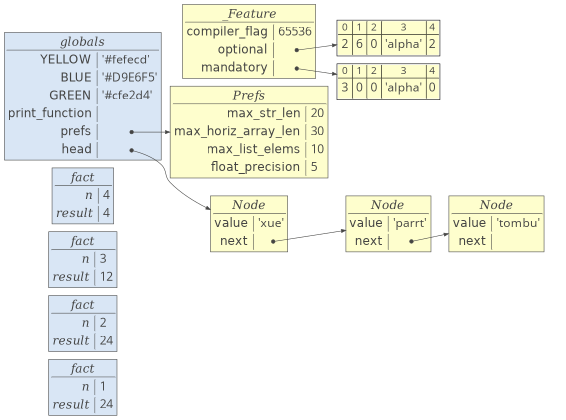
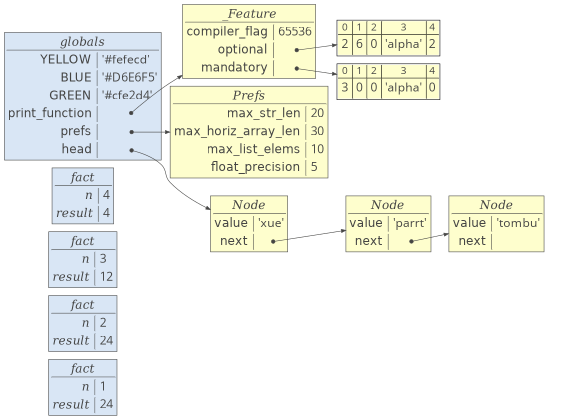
node "globals": text "'#D9E6F5'" -> "'#D6E6F5'"
edge "_Feature" -- "globals": added
